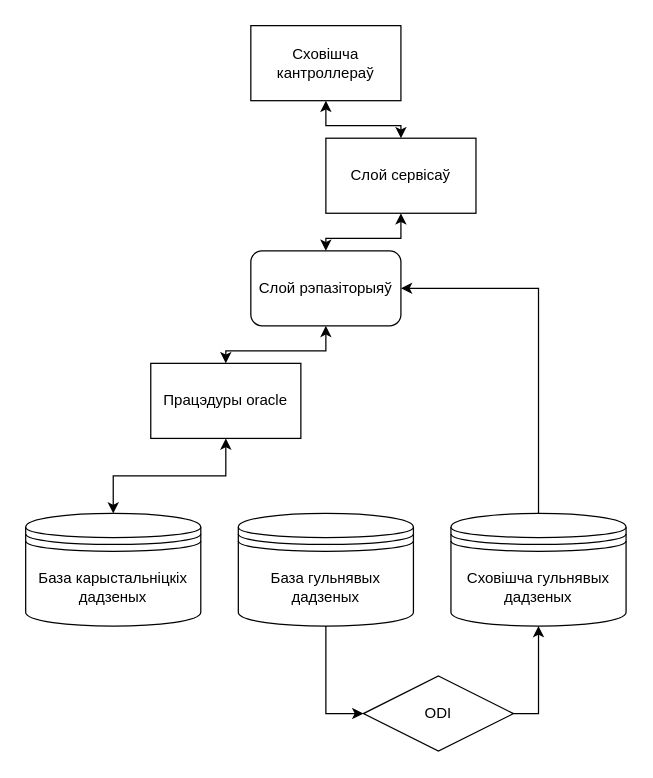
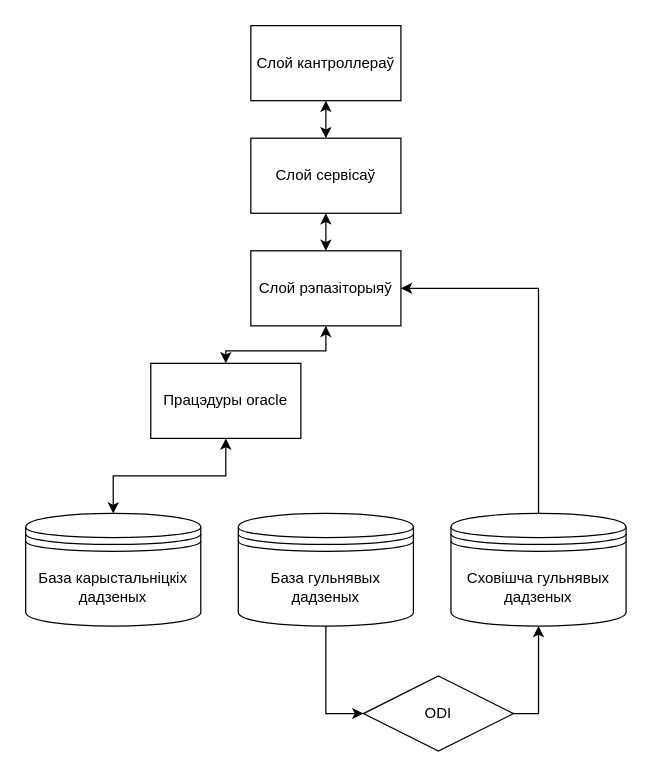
node "Сховішча кантроллераў": label "Сховішча кантроллераў" -> "Слой кантроллераў"
node "Слой сервісаў": moved (401, 176) -> (326, 176)
node "Слой рэпазіторыяў": shape rounded rectangle -> rectangle
